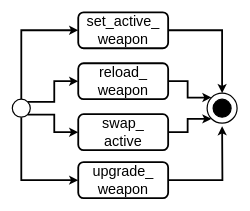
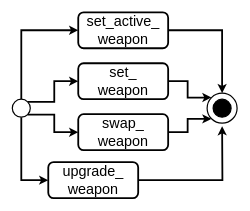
node "reload_ weapon": label "reload_ weapon" -> "set_ weapon"
node "swap_ active": label "swap_ active" -> "swap_ weapon"
node "upgrade_ weapon": moved (123, 180) -> (93, 180)
